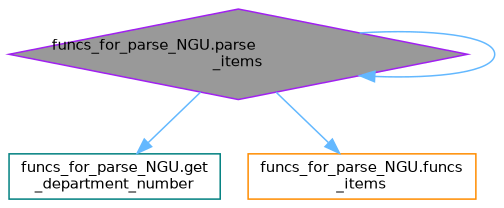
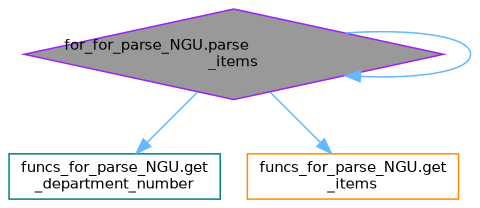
node "funcs_for_parse_NGU.parse _items": label "funcs_for_parse_NGU.parse _items" -> "for_for_parse_NGU.parse _items"
node "funcs_for_parse_NGU.funcs _items": label "funcs_for_parse_NGU.funcs _items" -> "funcs_for_parse_NGU.get _items"
